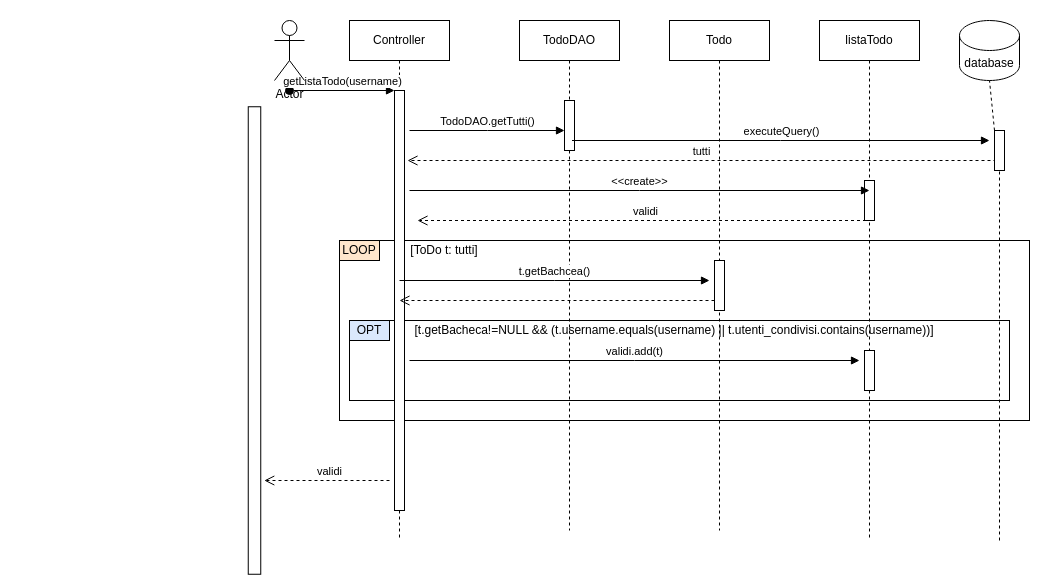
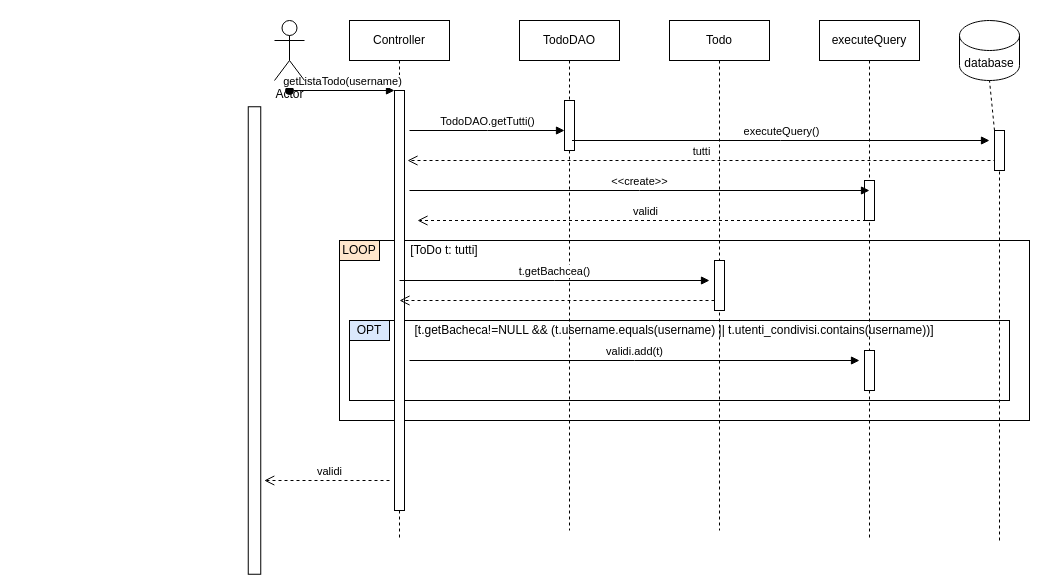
node "listaTodo": label "listaTodo" -> "executeQuery"
